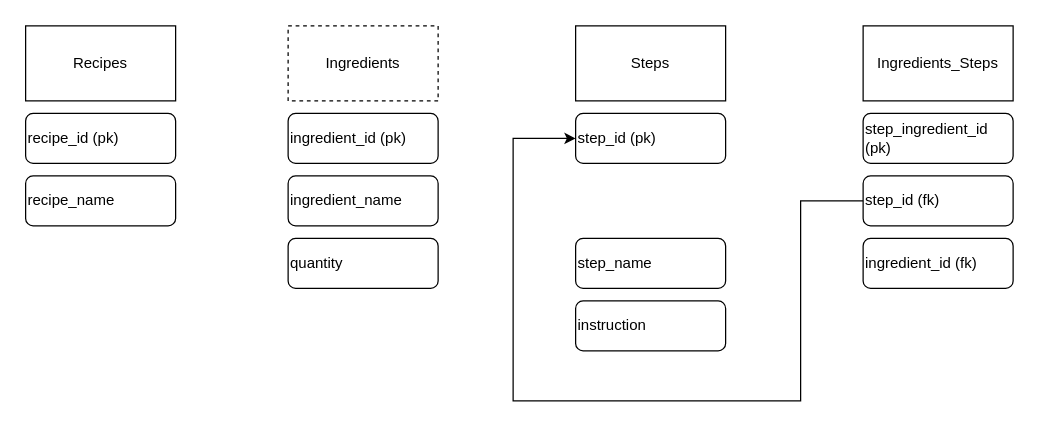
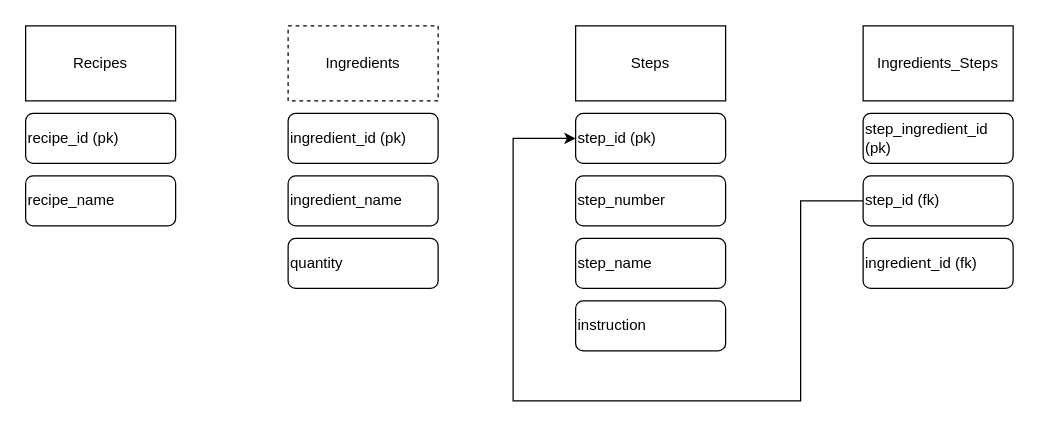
node "step_number": added
